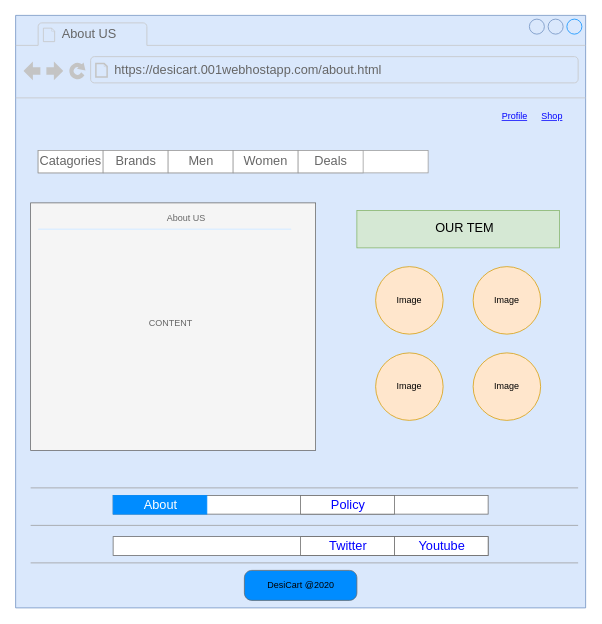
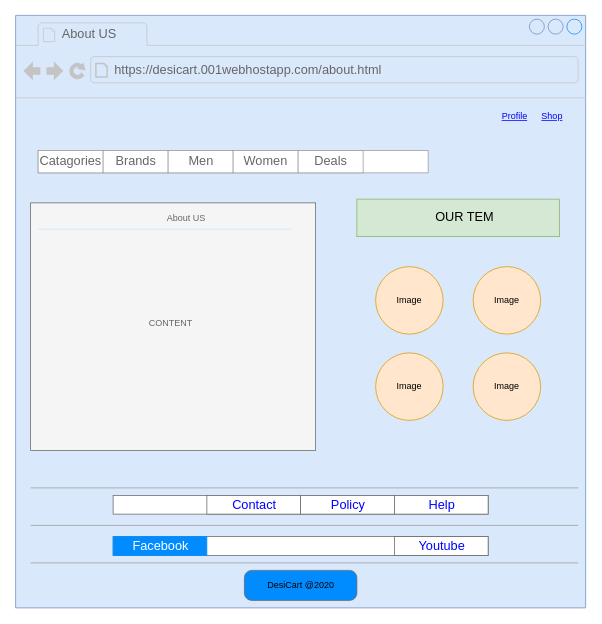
node "OUR TEM": moved (458, 229) -> (458, 218)
node "About": removed
node "Contact": added
node "Help": added
node "Facebook": added
node "Twitter": removed
